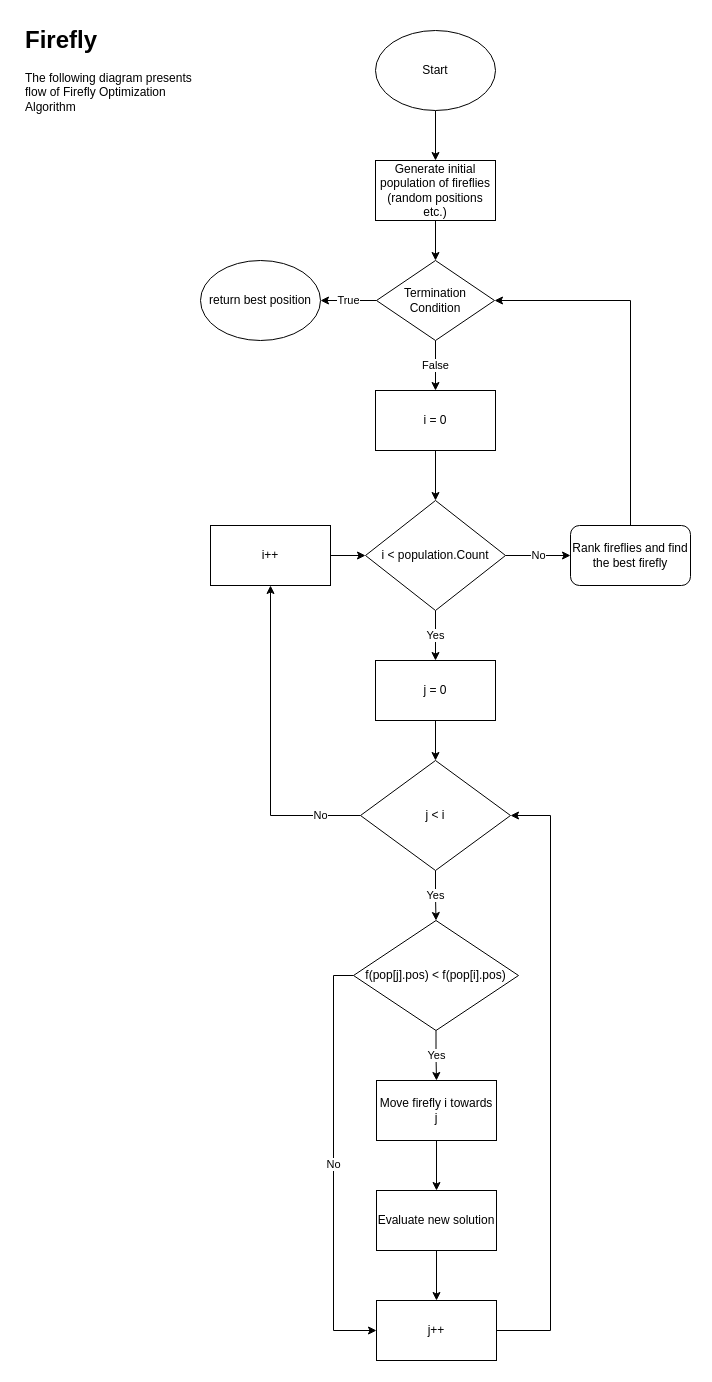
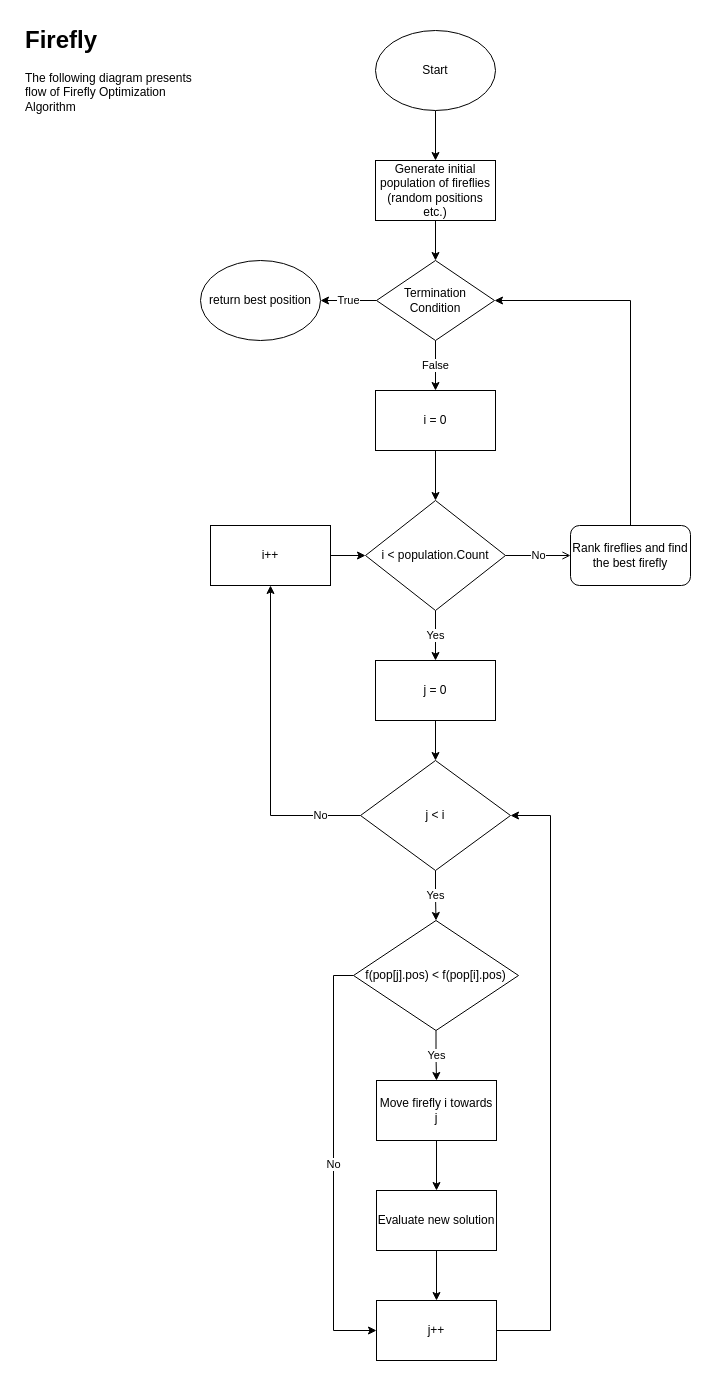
edge "i < population.Count" -> "Rank fireflies and find the best firefly": arrowhead classic -> open
